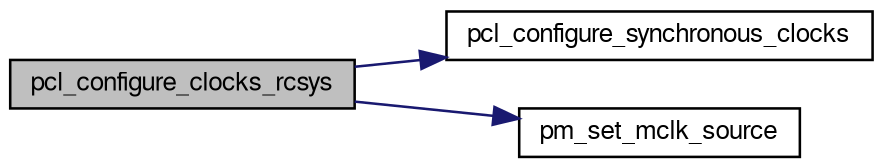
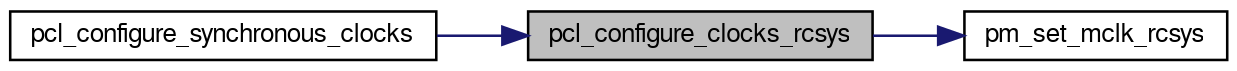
edge "pcl_configure_clocks_rcsys" -> "pcl_configure_synchronous_clocks": reversed
node "pm_set_mclk_source": label "pm_set_mclk_source" -> "pm_set_mclk_rcsys"
